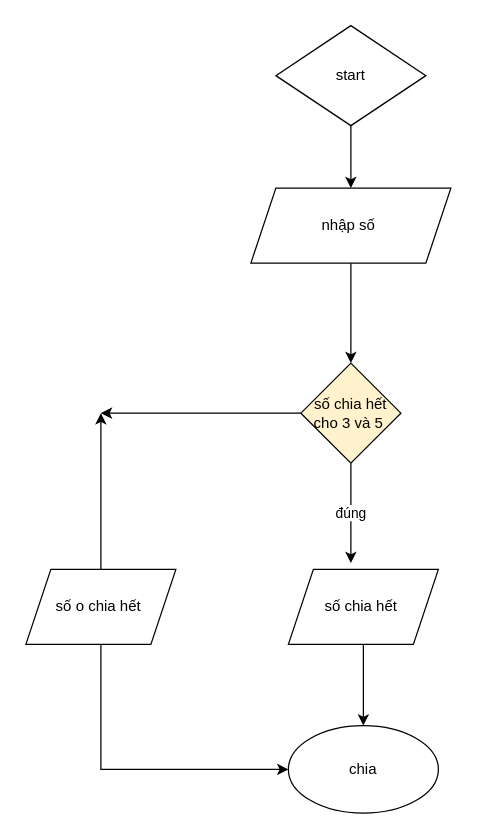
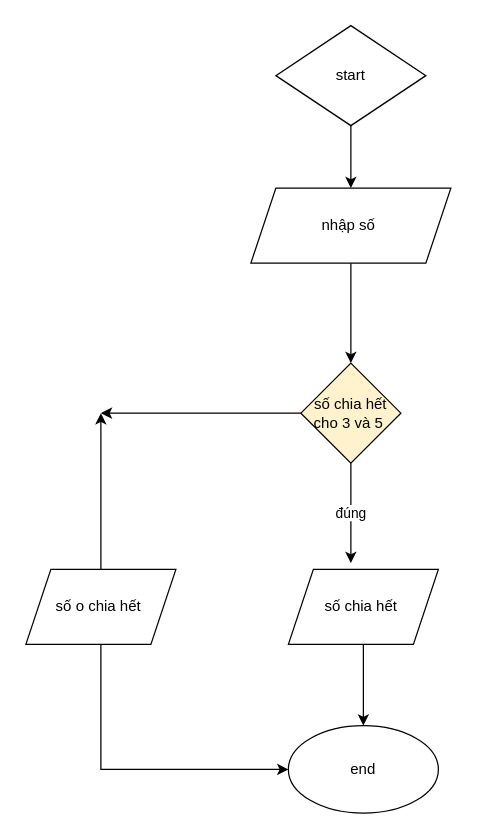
node "chia": label "chia" -> "end"
